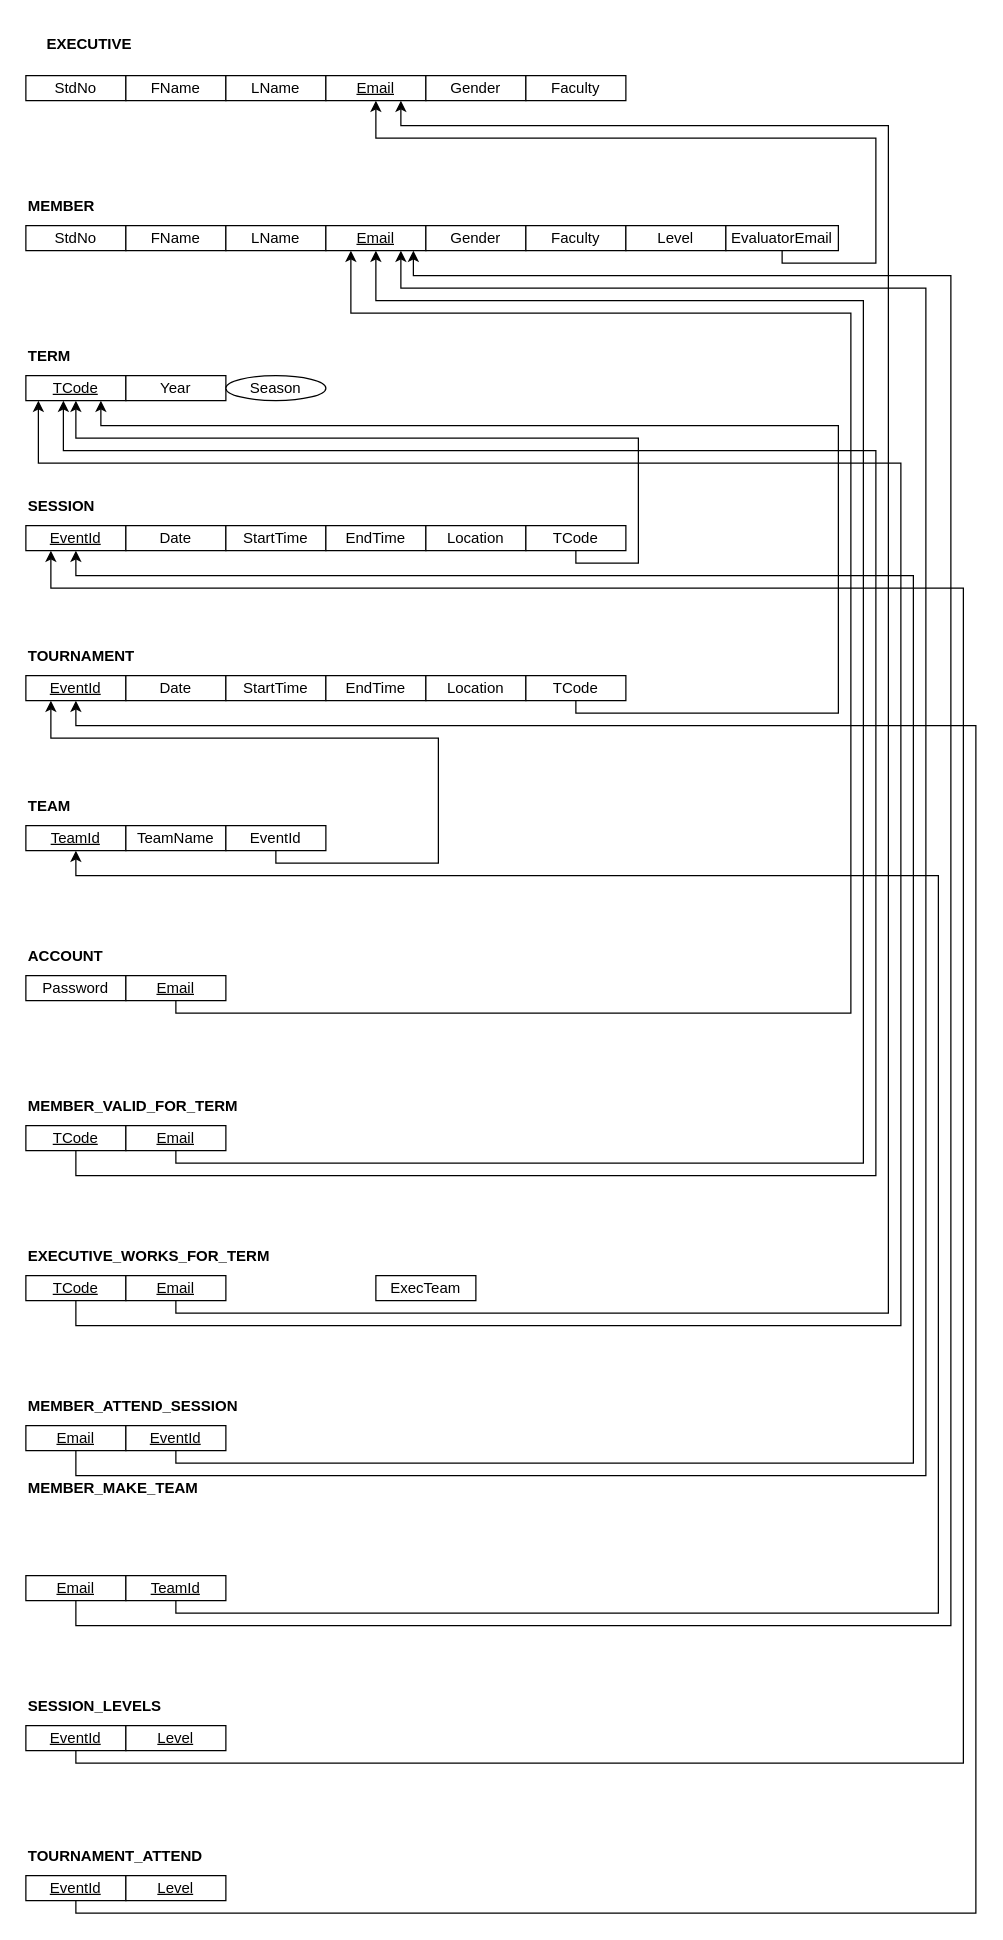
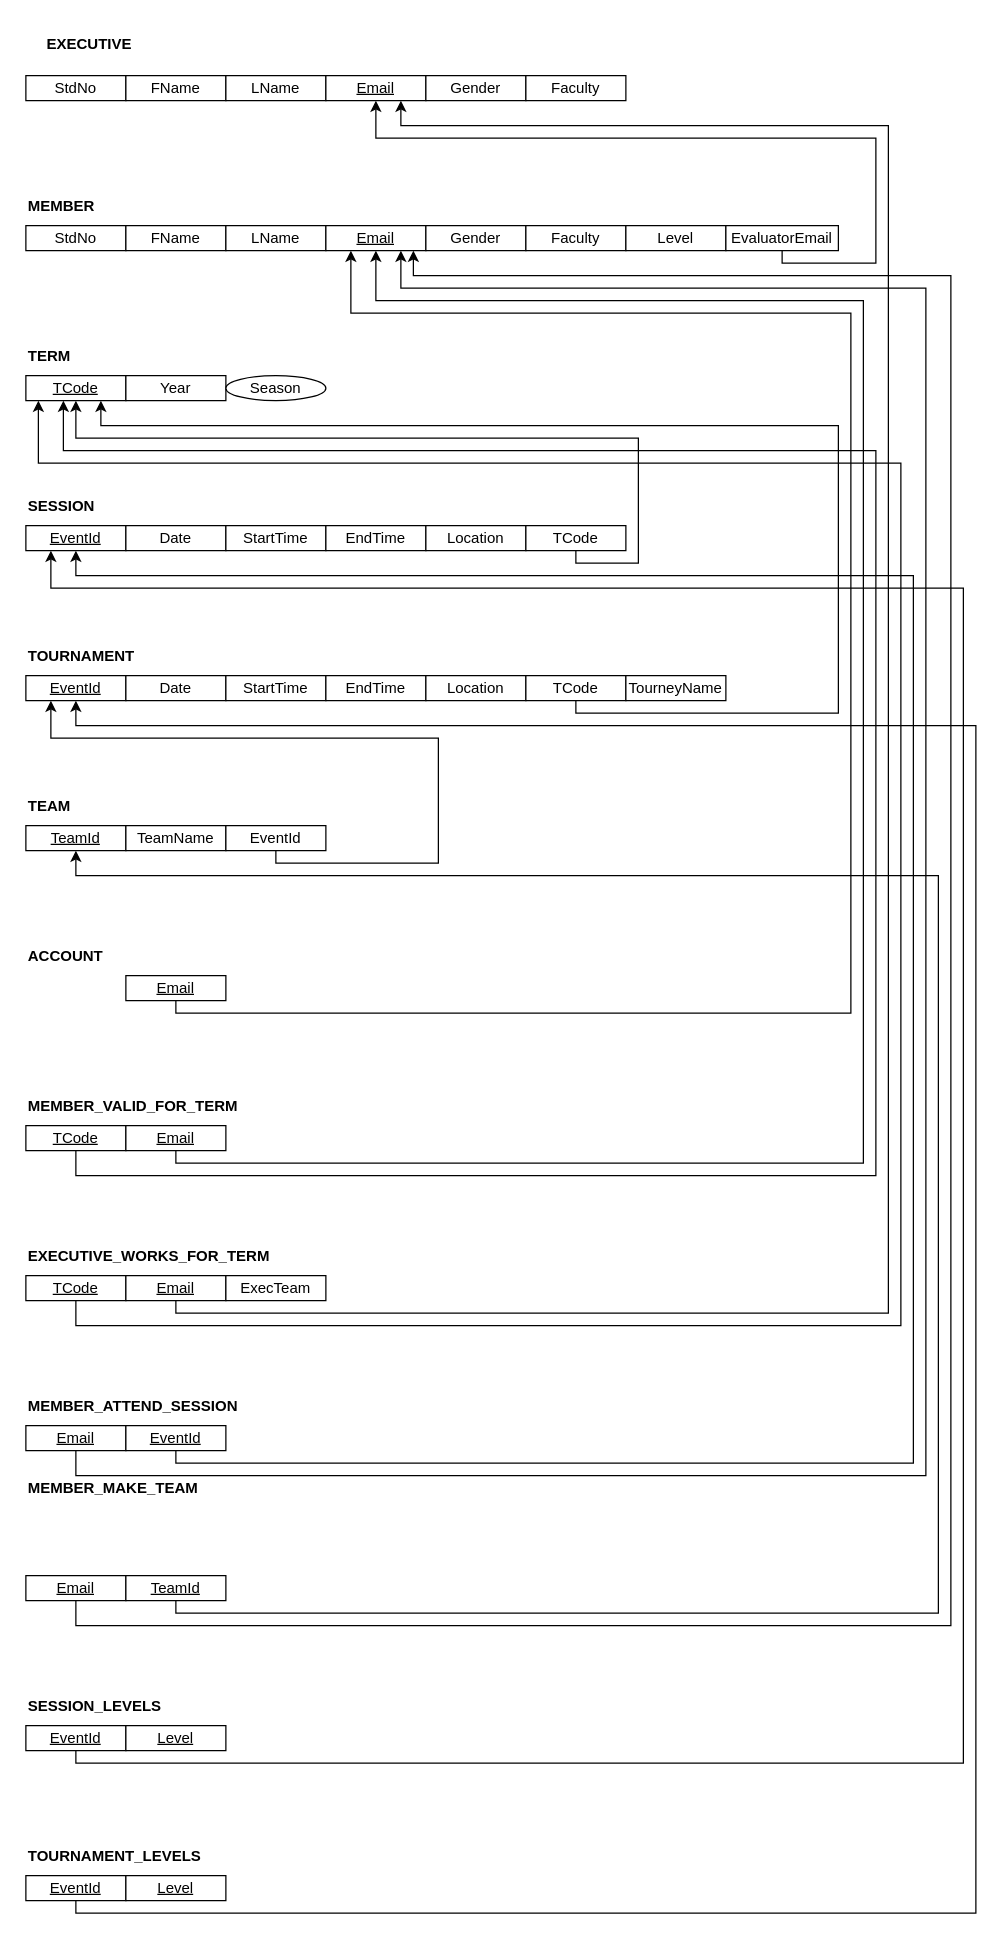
node "TourneyName": added
node "Password": removed
node "ExecTeam": moved (426, 1288) -> (276, 1288)
node "TOURNAMENT_ATTEND": label "TOURNAMENT_ATTEND" -> "TOURNAMENT_LEVELS"
